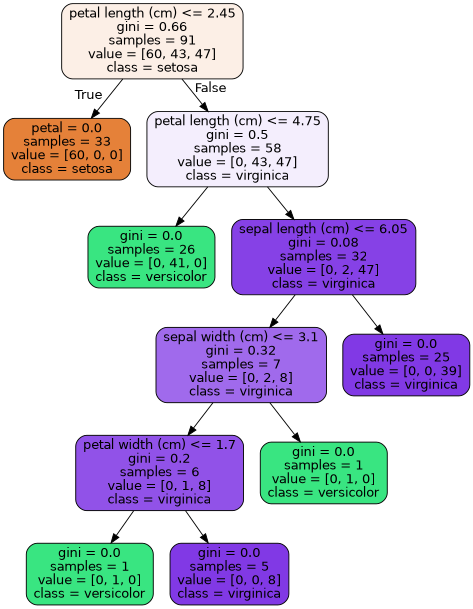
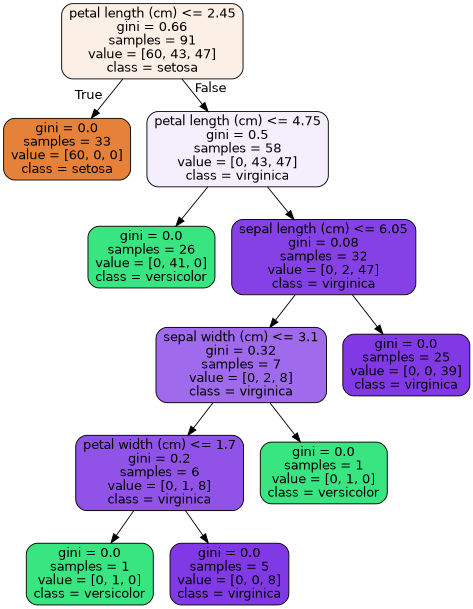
node "petal = 0.0 samples = 33 value = [60, 0, 0] class = setosa": label "petal = 0.0 samples = 33 value = [60, 0, 0] class = setosa" -> "gini = 0.0 samples = 33 value = [60, 0, 0] class = setosa"
